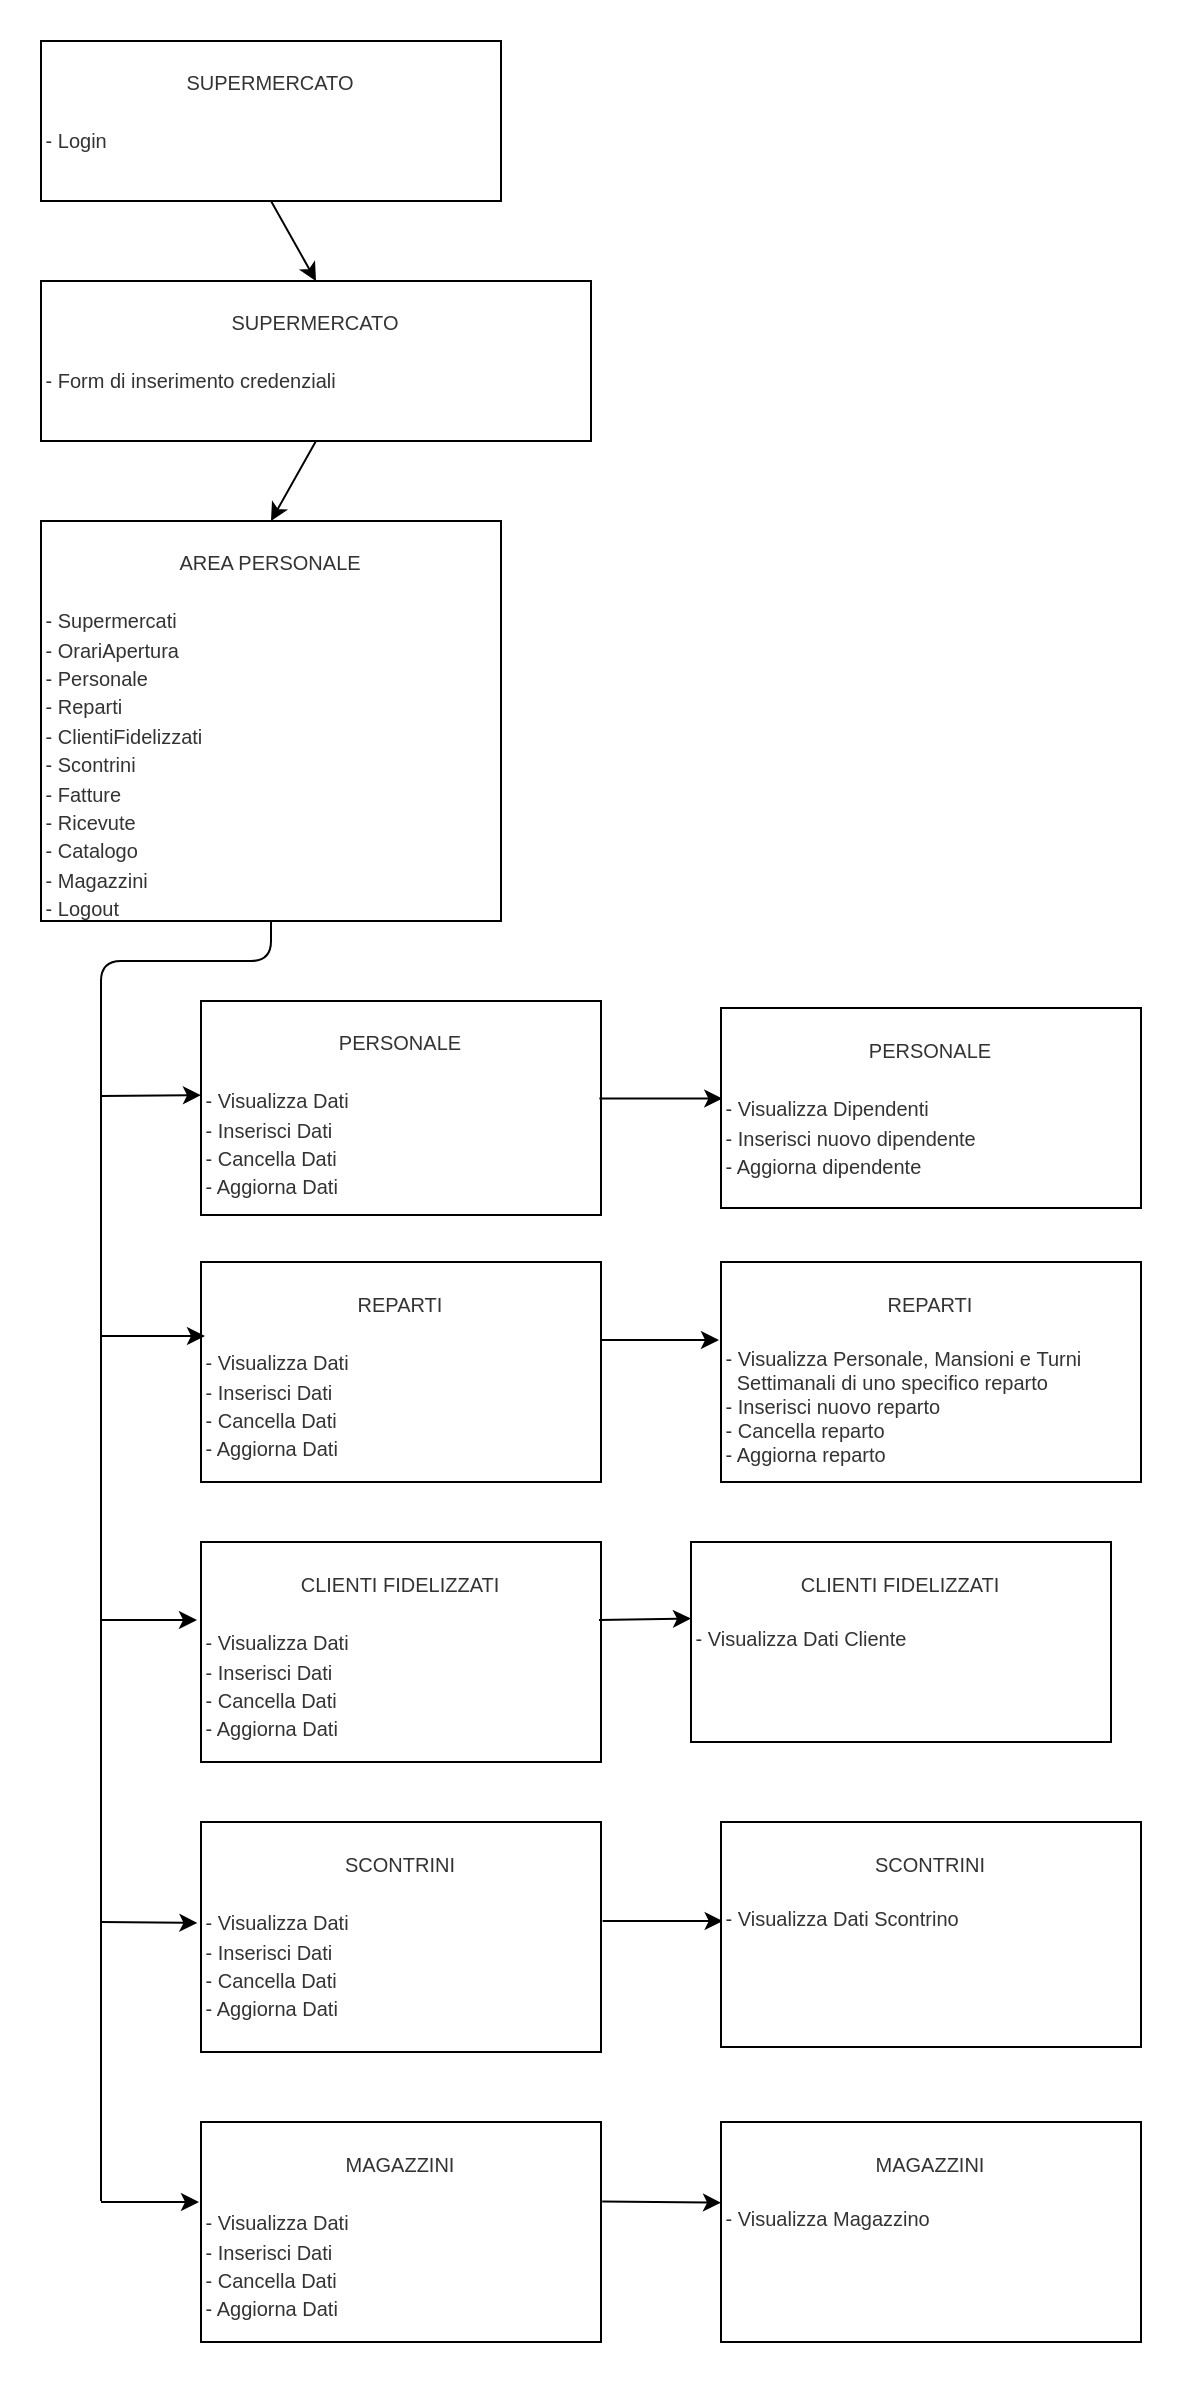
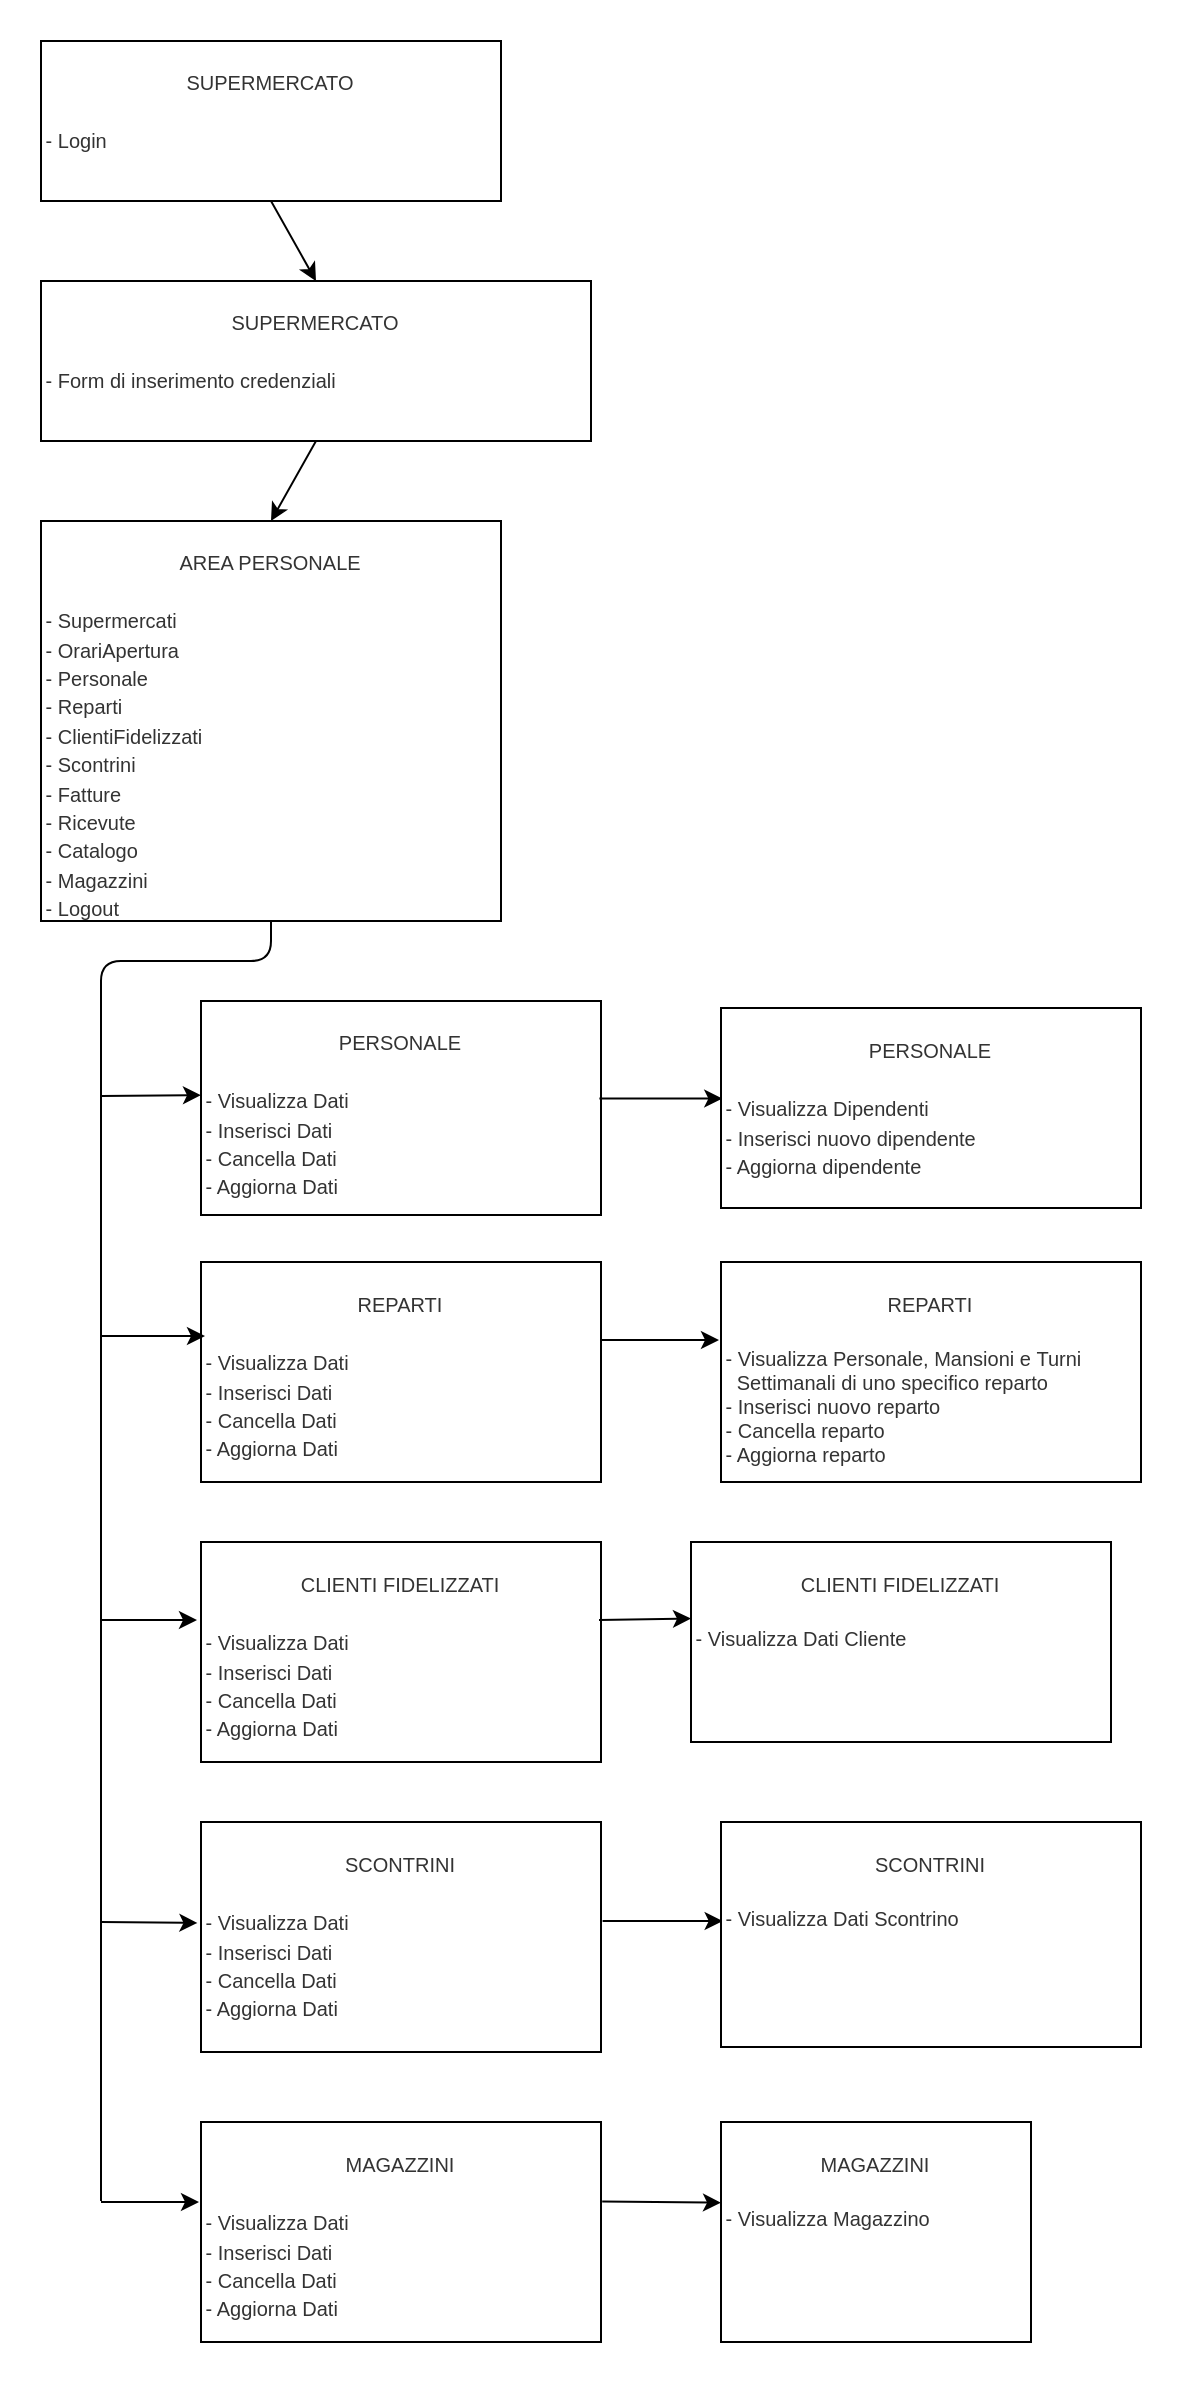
node "MAGAZZINI - Visualizza Magazzino": size 420x220 -> 310x220
